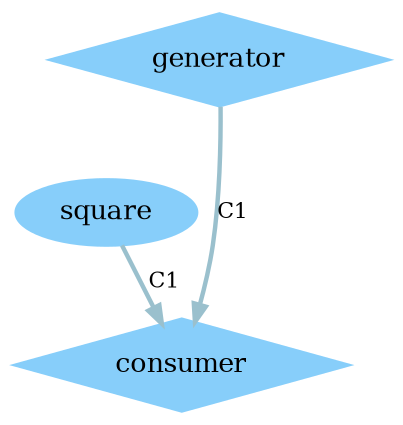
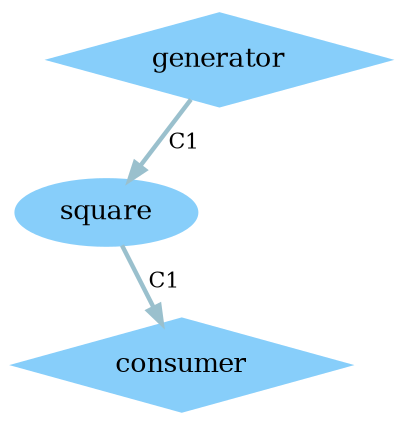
edge "generator" -> "consumer": now "generator" -> "square"
